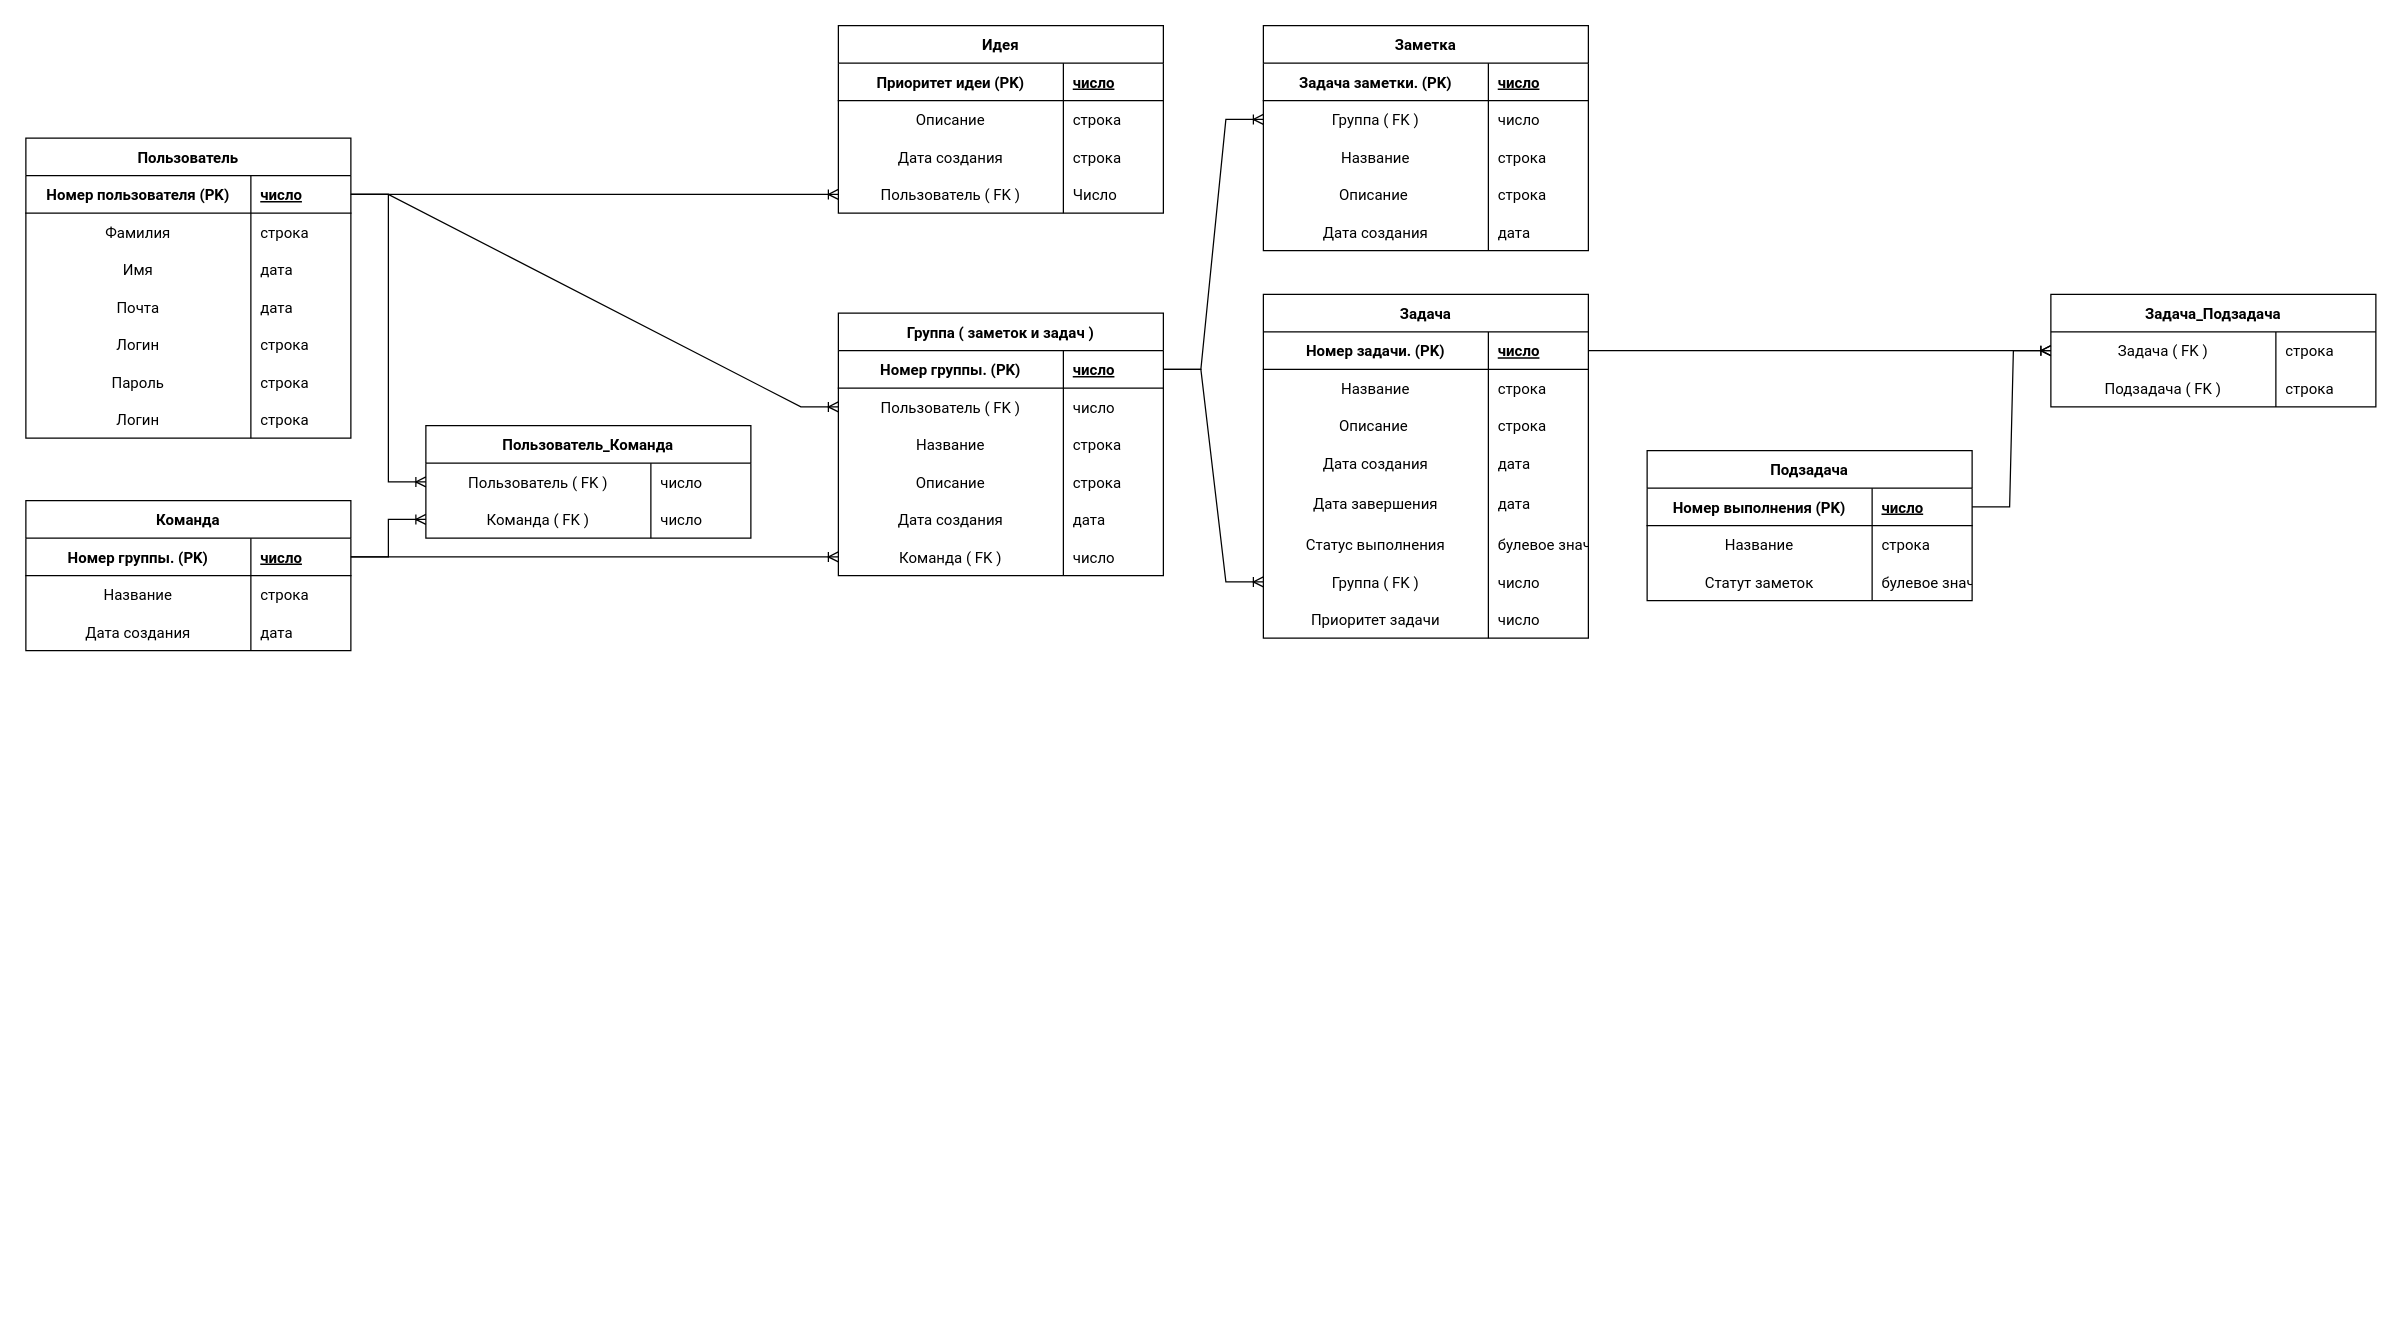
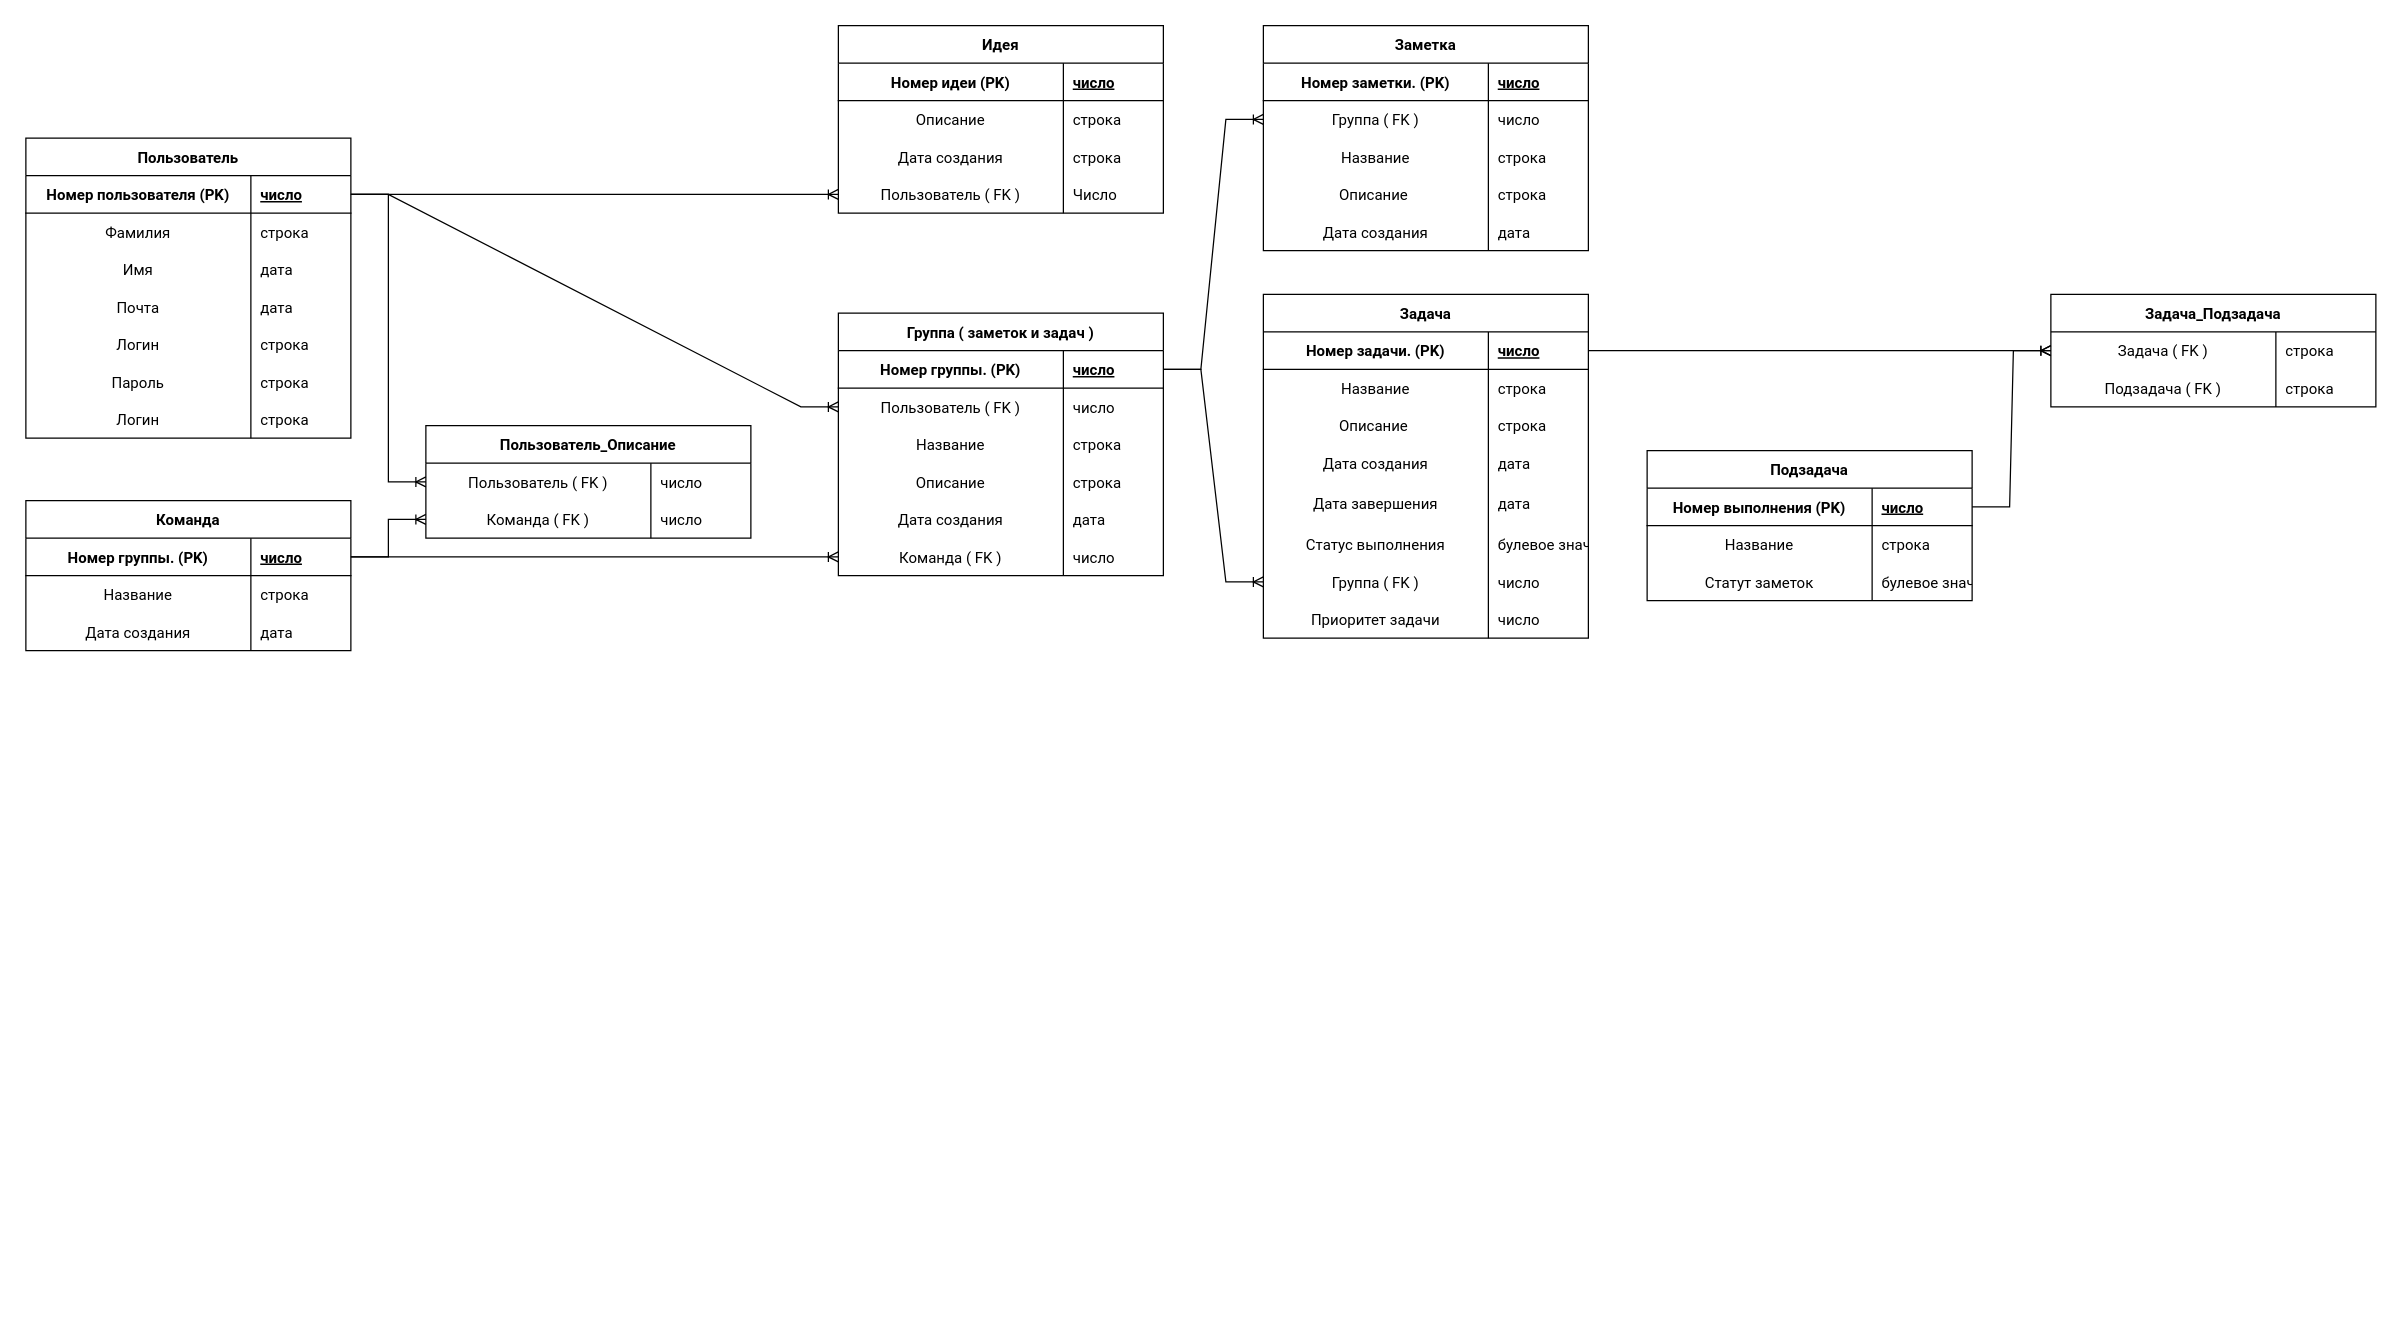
node "Приоритет идеи (PK)": label "Приоритет идеи (PK)" -> "Номер идеи (PK)"
node "Задача заметки. (PK)": label "Задача заметки. (PK)" -> "Номер заметки. (PK)"
node "Пользователь_Команда": label "Пользователь_Команда" -> "Пользователь_Описание"
